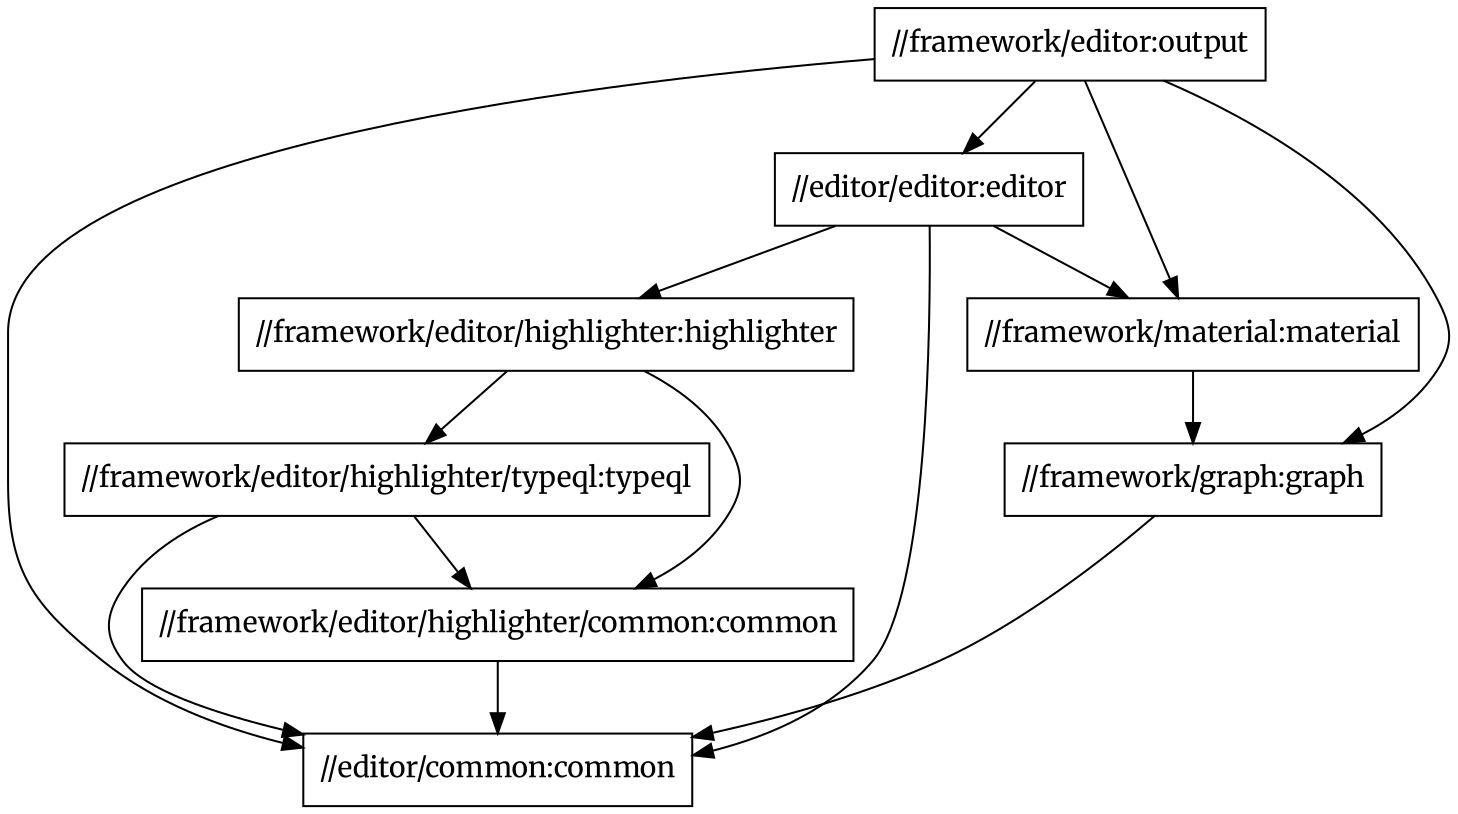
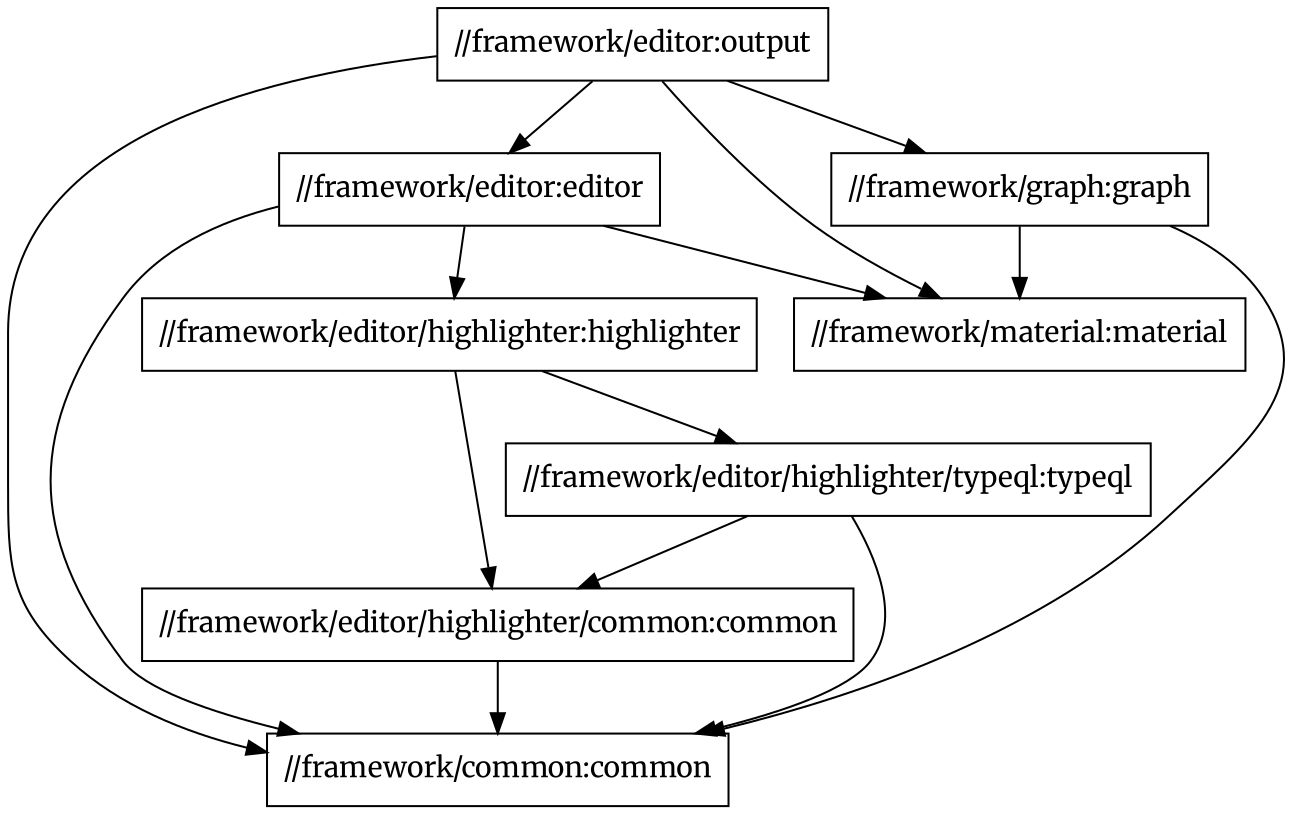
node "//editor/editor:editor": label "//editor/editor:editor" -> "//framework/editor:editor"
edge "//framework/material:material" -> "//framework/graph:graph": reversed
node "//editor/common:common": label "//editor/common:common" -> "//framework/common:common"
